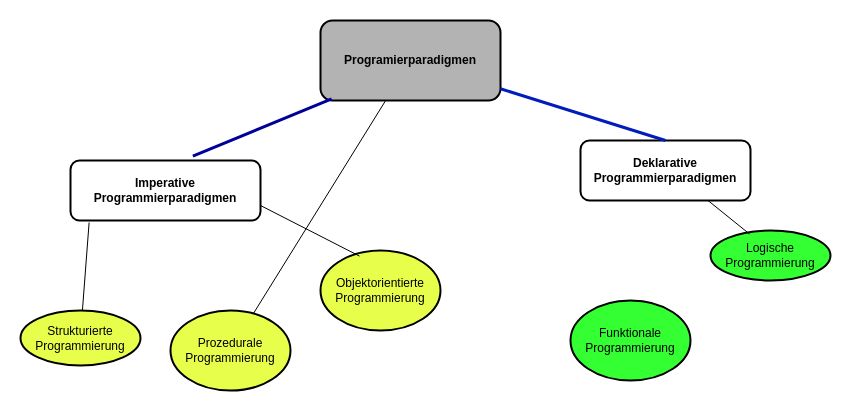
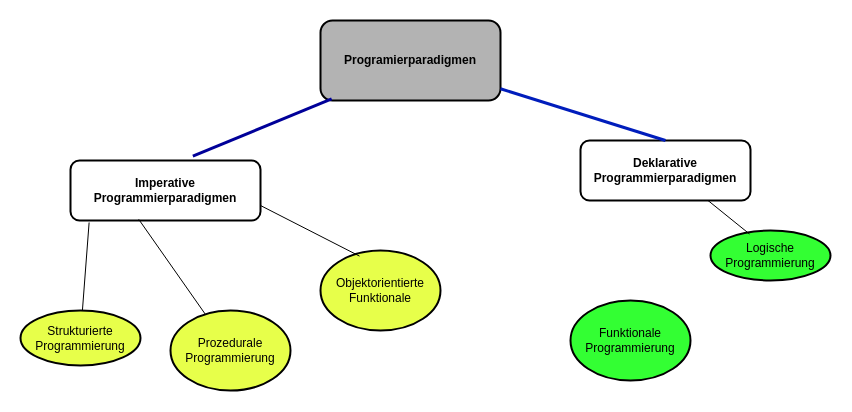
edge "Programierparadigmen" -- "Prozedurale Programmierung": now "Imperative Programmierparadigmen" -- "Prozedurale Programmierung"
node "Objektorientierte Programmierung": label "Objektorientierte Programmierung" -> "Objektorientierte Funktionale"
